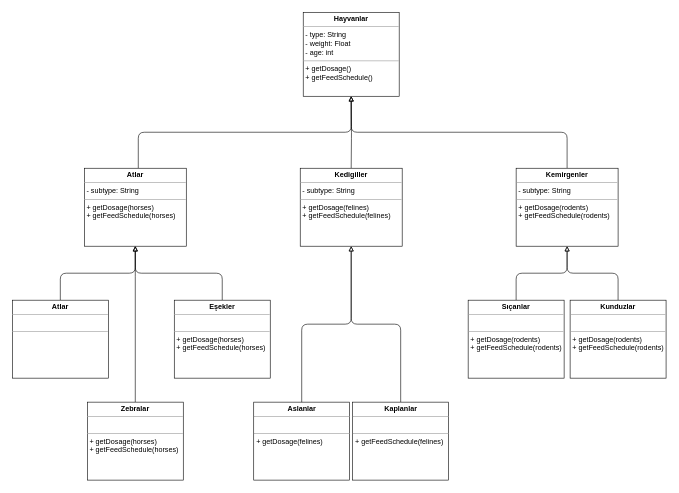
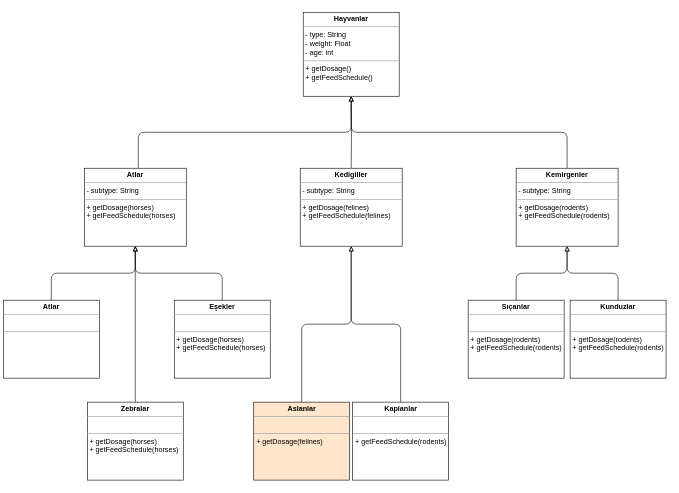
node "Atlar": moved (60, 339) -> (51, 339)
node "Kaplanlar + getFeedSchedule(felines)": label "Kaplanlar + getFeedSchedule(felines)" -> "Kaplanlar + getFeedSchedule(rodents)"
node "Aslanlar + getDosage(felines)": fillcolor #ffffff -> #ffe6cc
